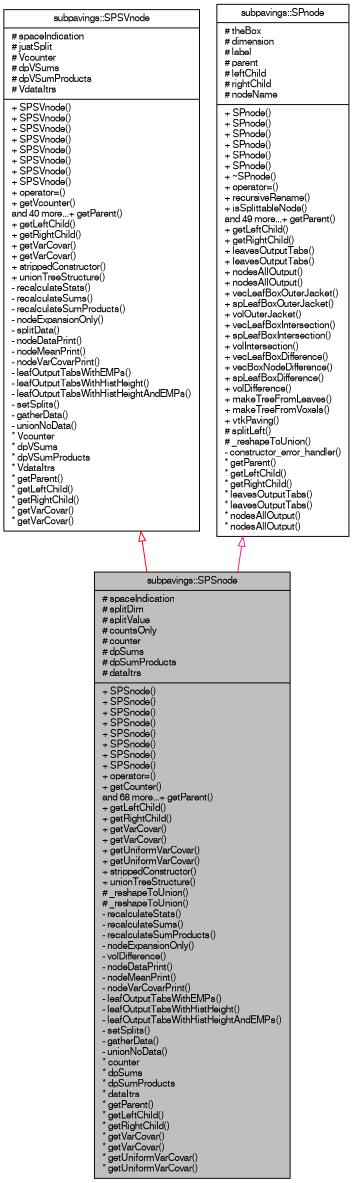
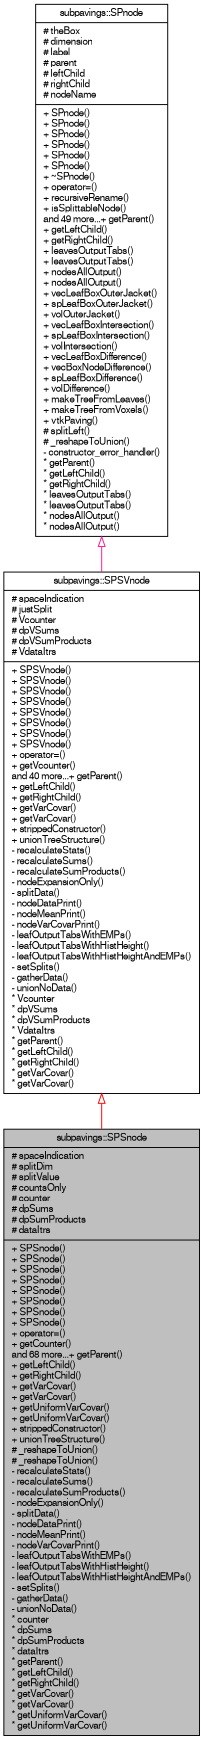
edge "subpavings::SPSnode" -> "subpavings::SPnode": now "subpavings::SPSVnode" -> "subpavings::SPnode"
node "subpavings::SPSnode": text "- volDifference()" -> "- splitData()"
